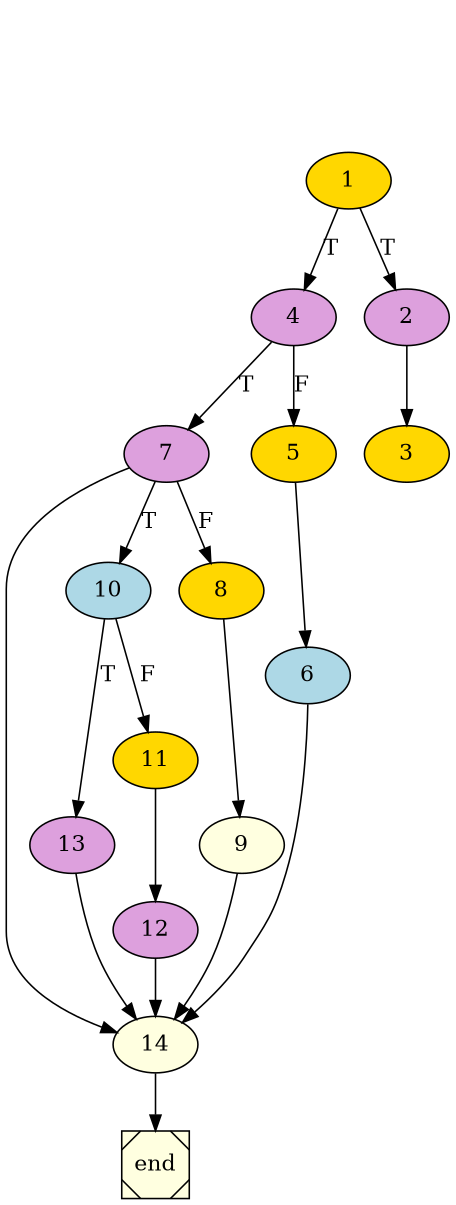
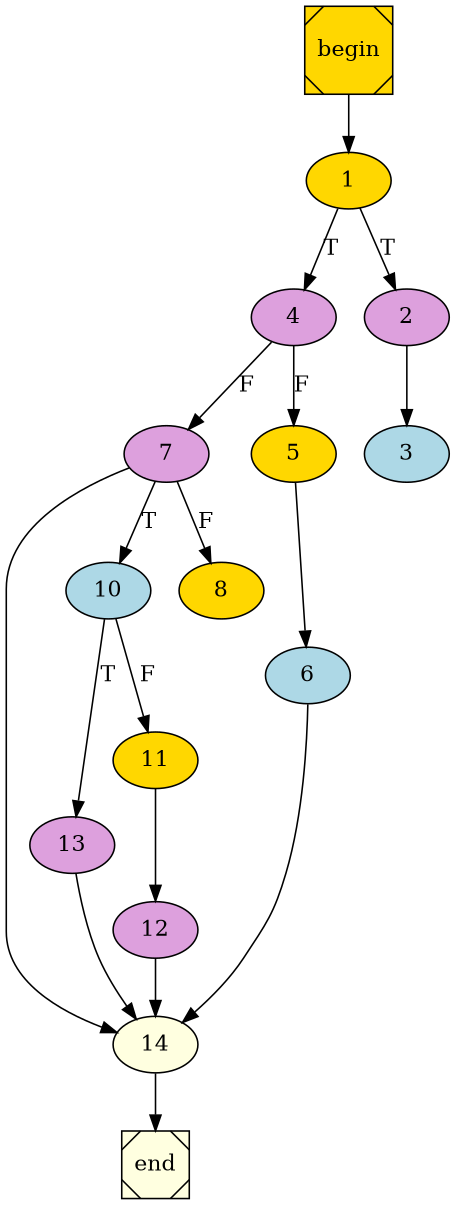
node "begin": added
edge "4" -> "7": label "T" -> "F"
node "3": fillcolor gold -> lightblue
node "9": removed
